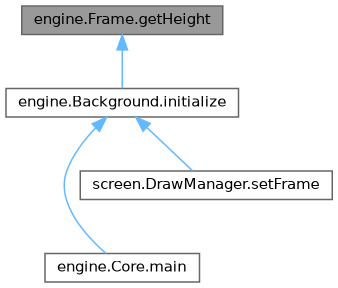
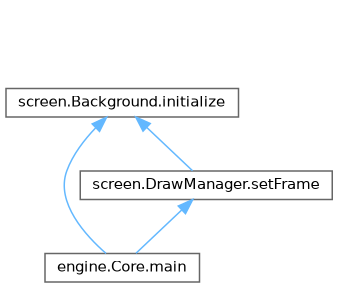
node "engine.Frame.getHeight": removed
node "engine.Background.initialize": label "engine.Background.initialize" -> "screen.Background.initialize"
edge "engine.Core.main" -> "screen.DrawManager.setFrame": added
